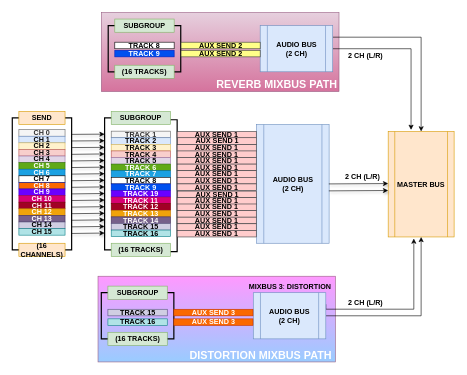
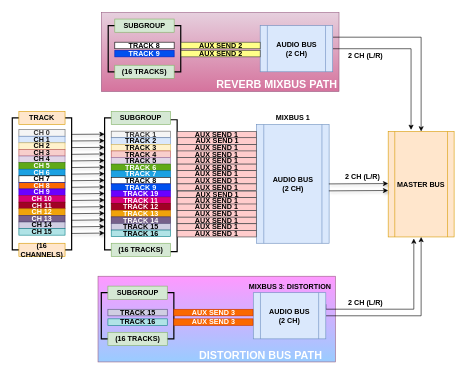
node "SEND": label "SEND" -> "TRACK"
node "MIXBUS 1": added
node "DISTORTION MIXBUS PATH": label "DISTORTION MIXBUS PATH" -> "DISTORTION BUS PATH"
